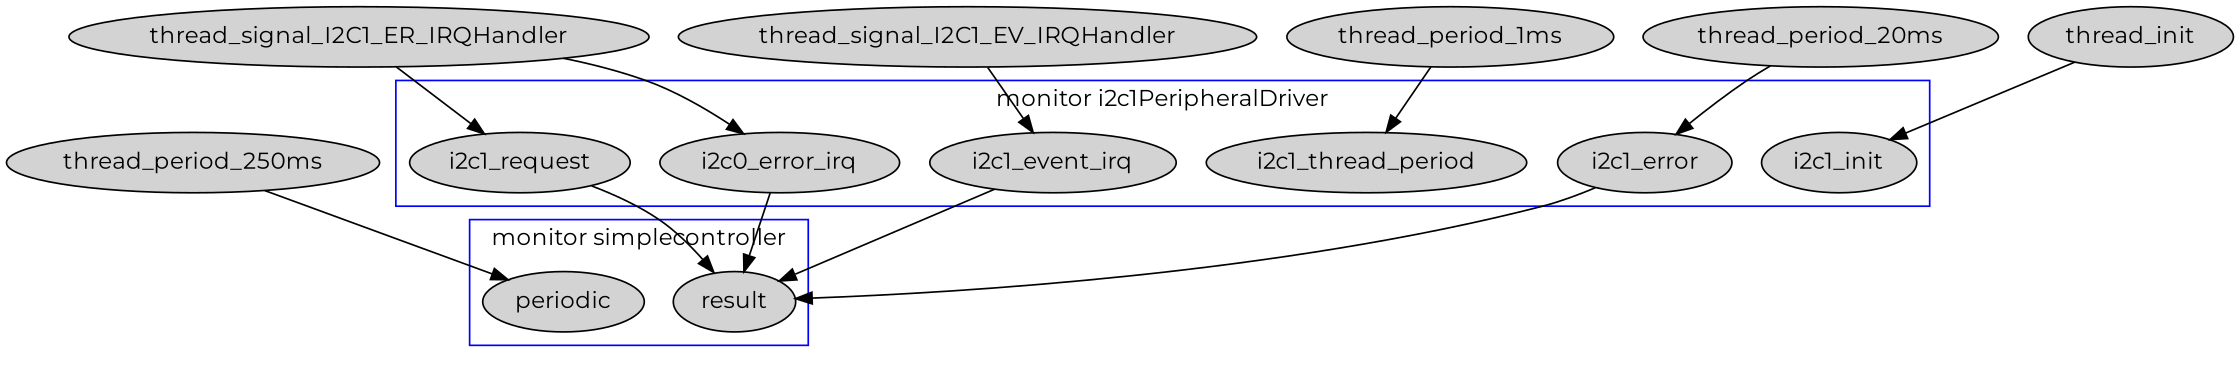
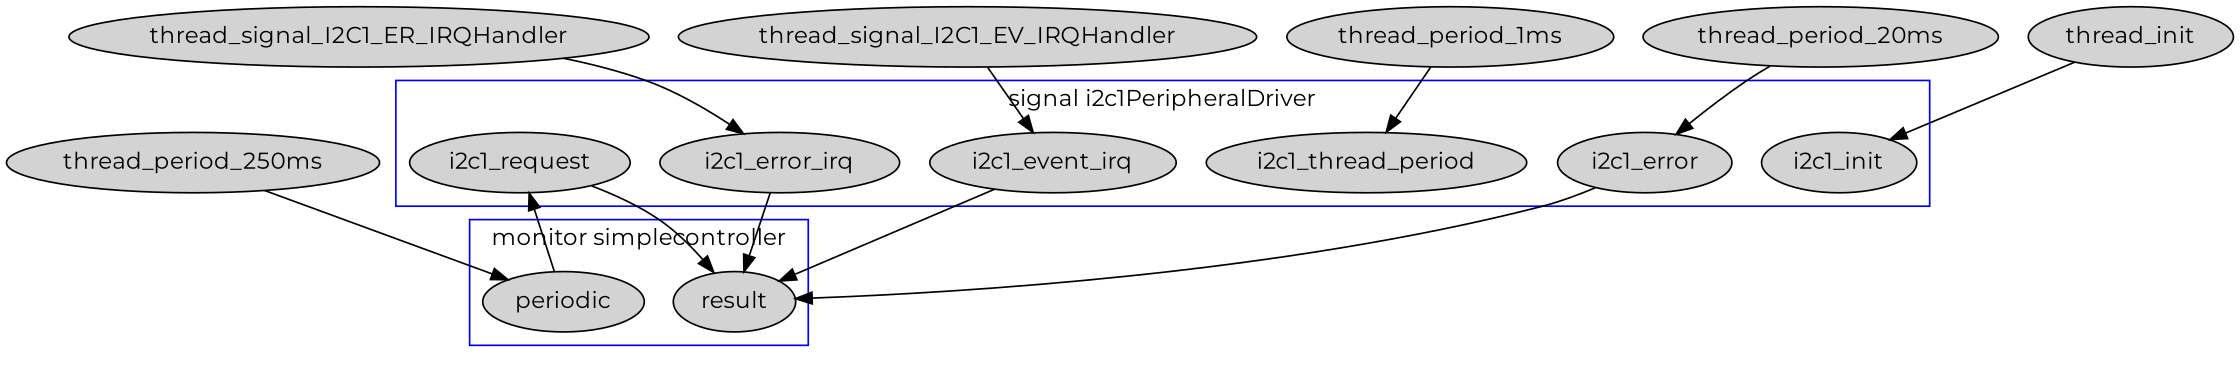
edge "thread_signal_I2C1_ER_IRQHandler" -> "i2c1_request": now "periodic" -> "i2c1_request"
cluster "monitor i2c1PeripheralDriver": label "monitor i2c1PeripheralDriver" -> "signal i2c1PeripheralDriver"
node "i2c0_error_irq": label "i2c0_error_irq" -> "i2c1_error_irq"
